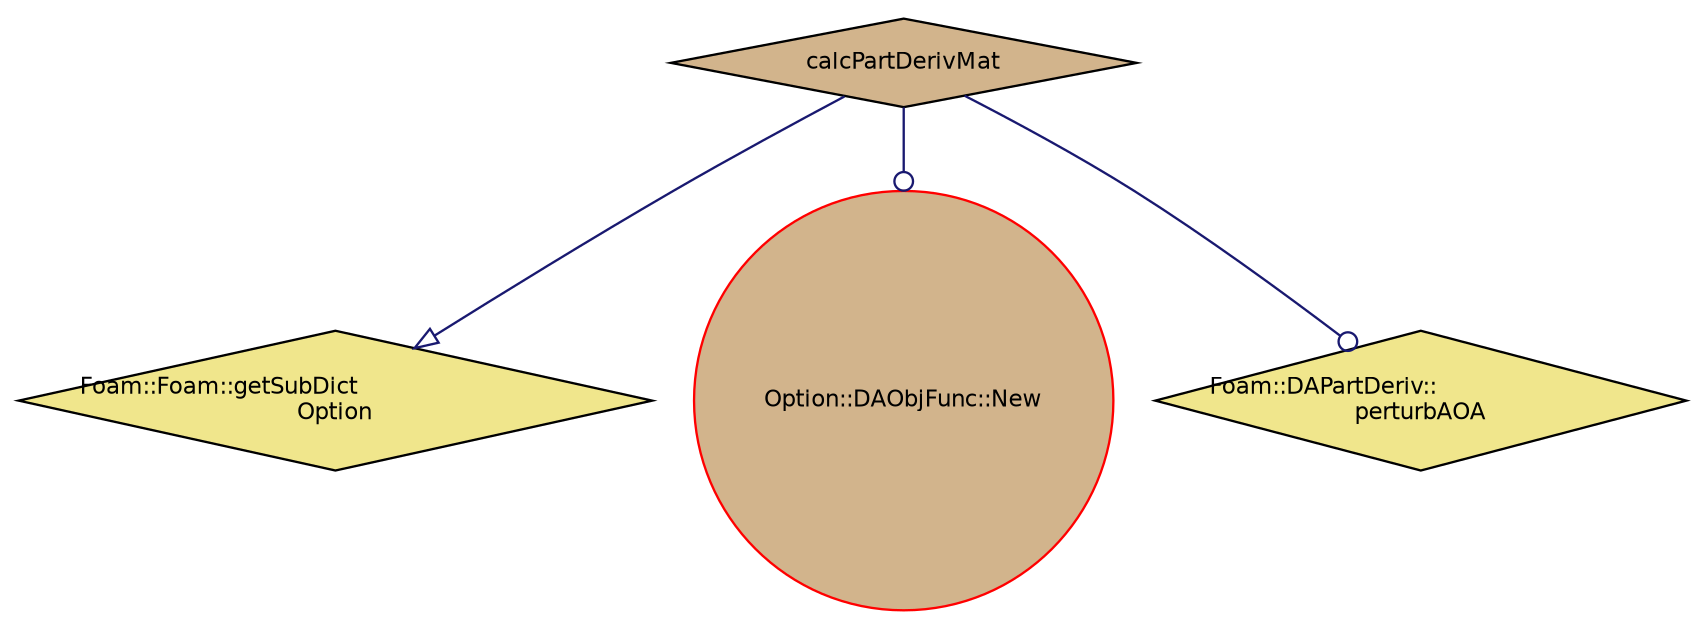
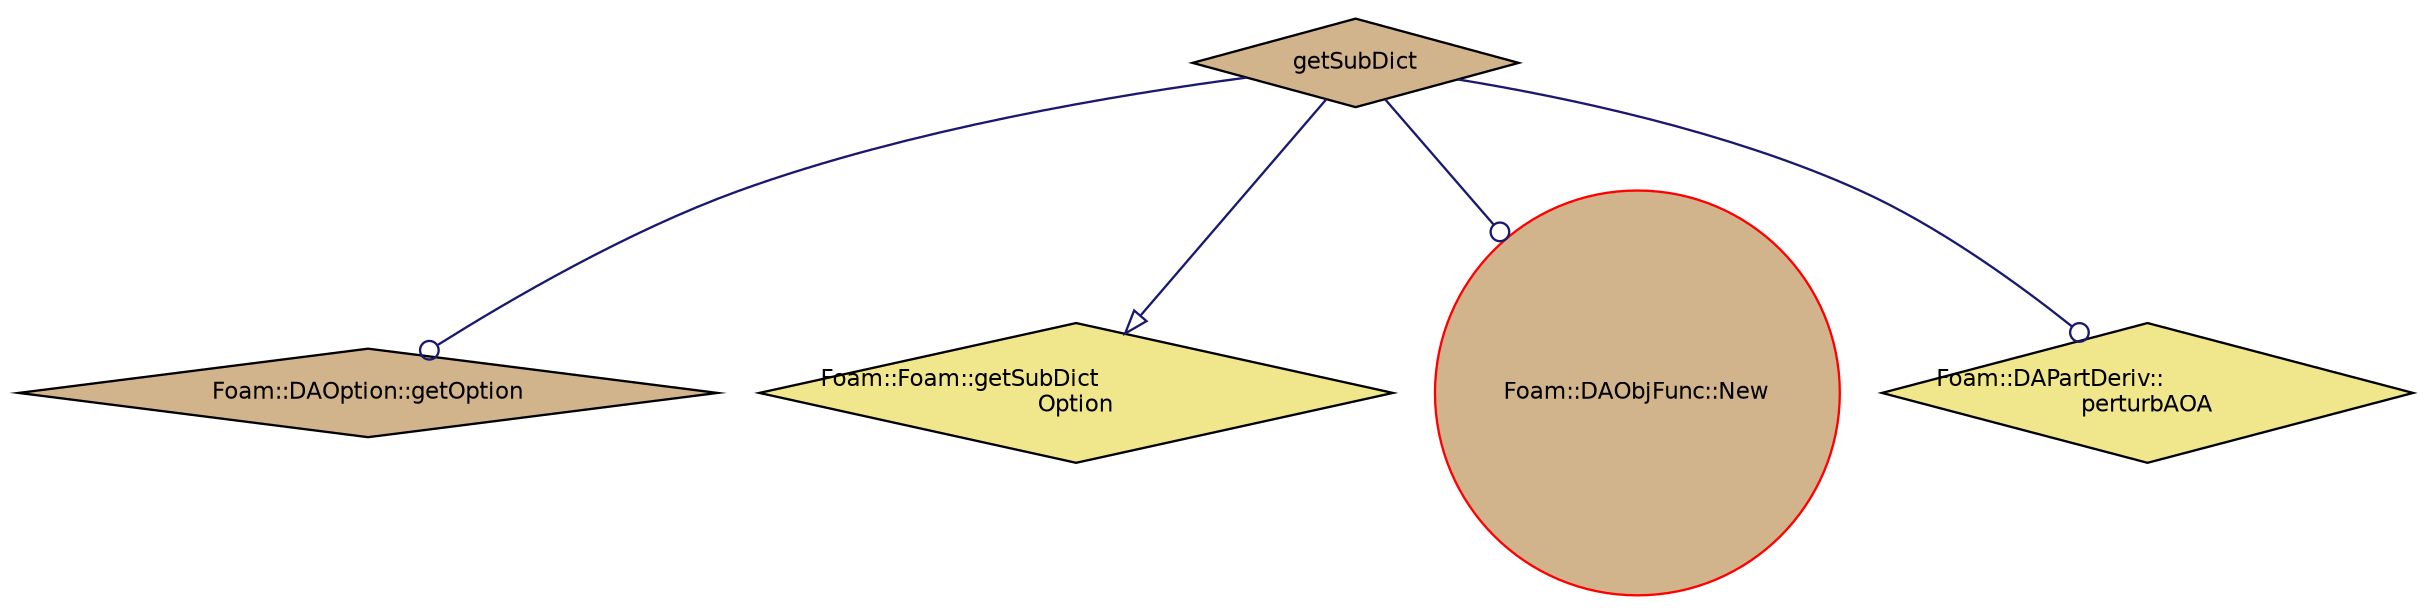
node "calcPartDerivMat": label "calcPartDerivMat" -> "getSubDict"
node "Foam::DAOption::getOption": added
node "Option::DAObjFunc::New": label "Option::DAObjFunc::New" -> "Foam::DAObjFunc::New"
